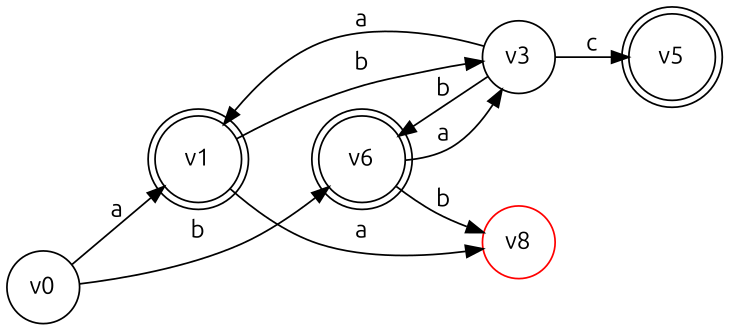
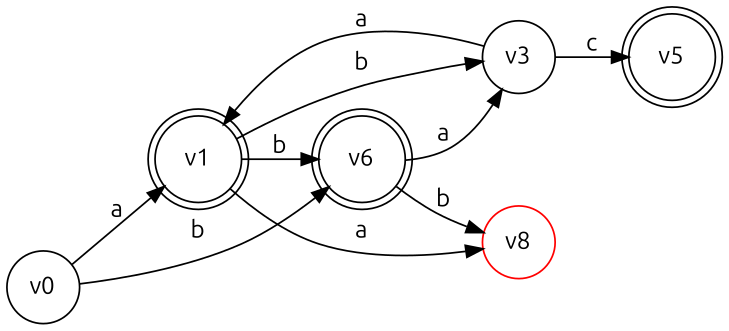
edge "v3" -> "v6": now "v1" -> "v6"
